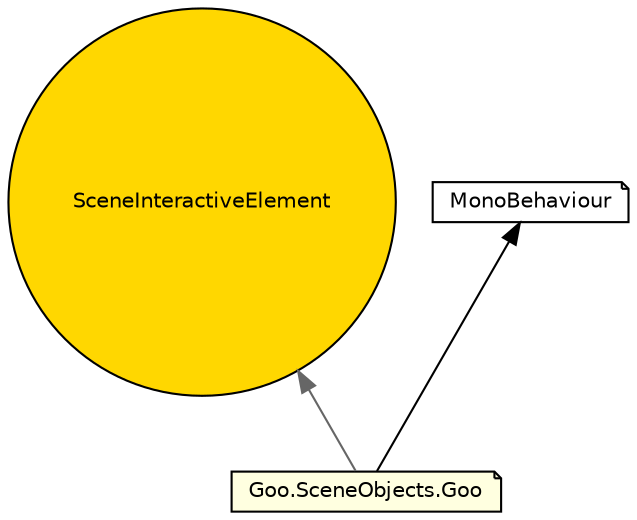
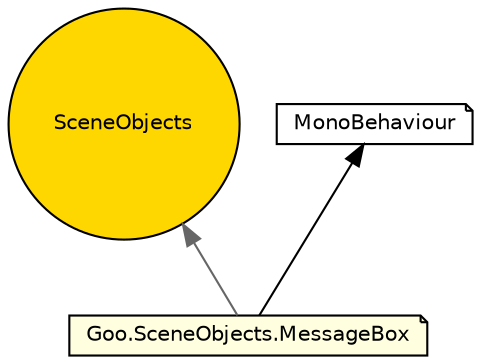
node "SceneInteractiveElement": label "SceneInteractiveElement" -> "SceneObjects"
node "Goo.SceneObjects.Goo": label "Goo.SceneObjects.Goo" -> "Goo.SceneObjects.MessageBox"
